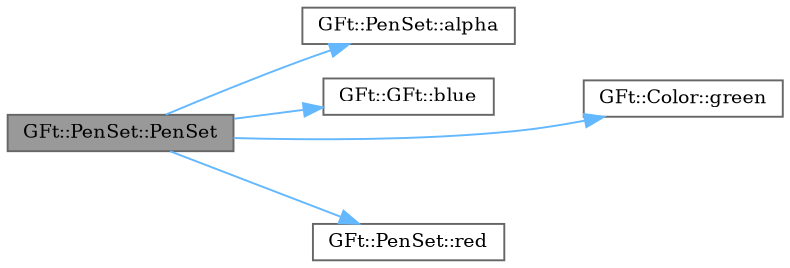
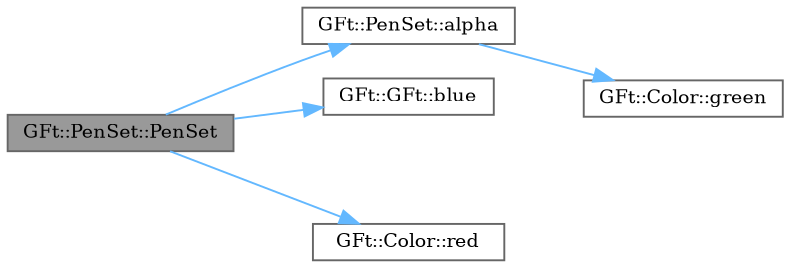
edge "GFt::PenSet::PenSet" -> "GFt::Color::green": now "GFt::PenSet::alpha" -> "GFt::Color::green"
node "GFt::PenSet::red": label "GFt::PenSet::red" -> "GFt::Color::red"
